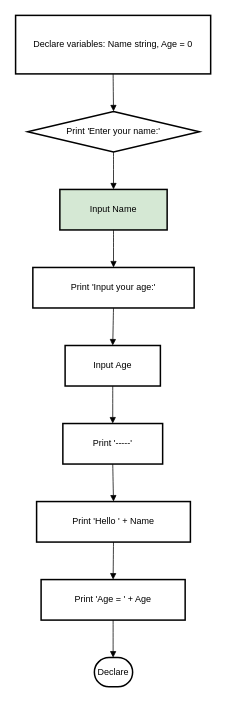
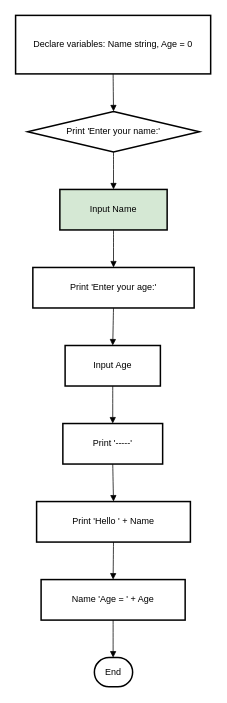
node "Print 'Input your age:'": label "Print 'Input your age:'" -> "Print 'Enter your age:'"
node "Print 'Age = ' + Age": label "Print 'Age = ' + Age" -> "Name 'Age = ' + Age"
node "Declare": label "Declare" -> "End"
